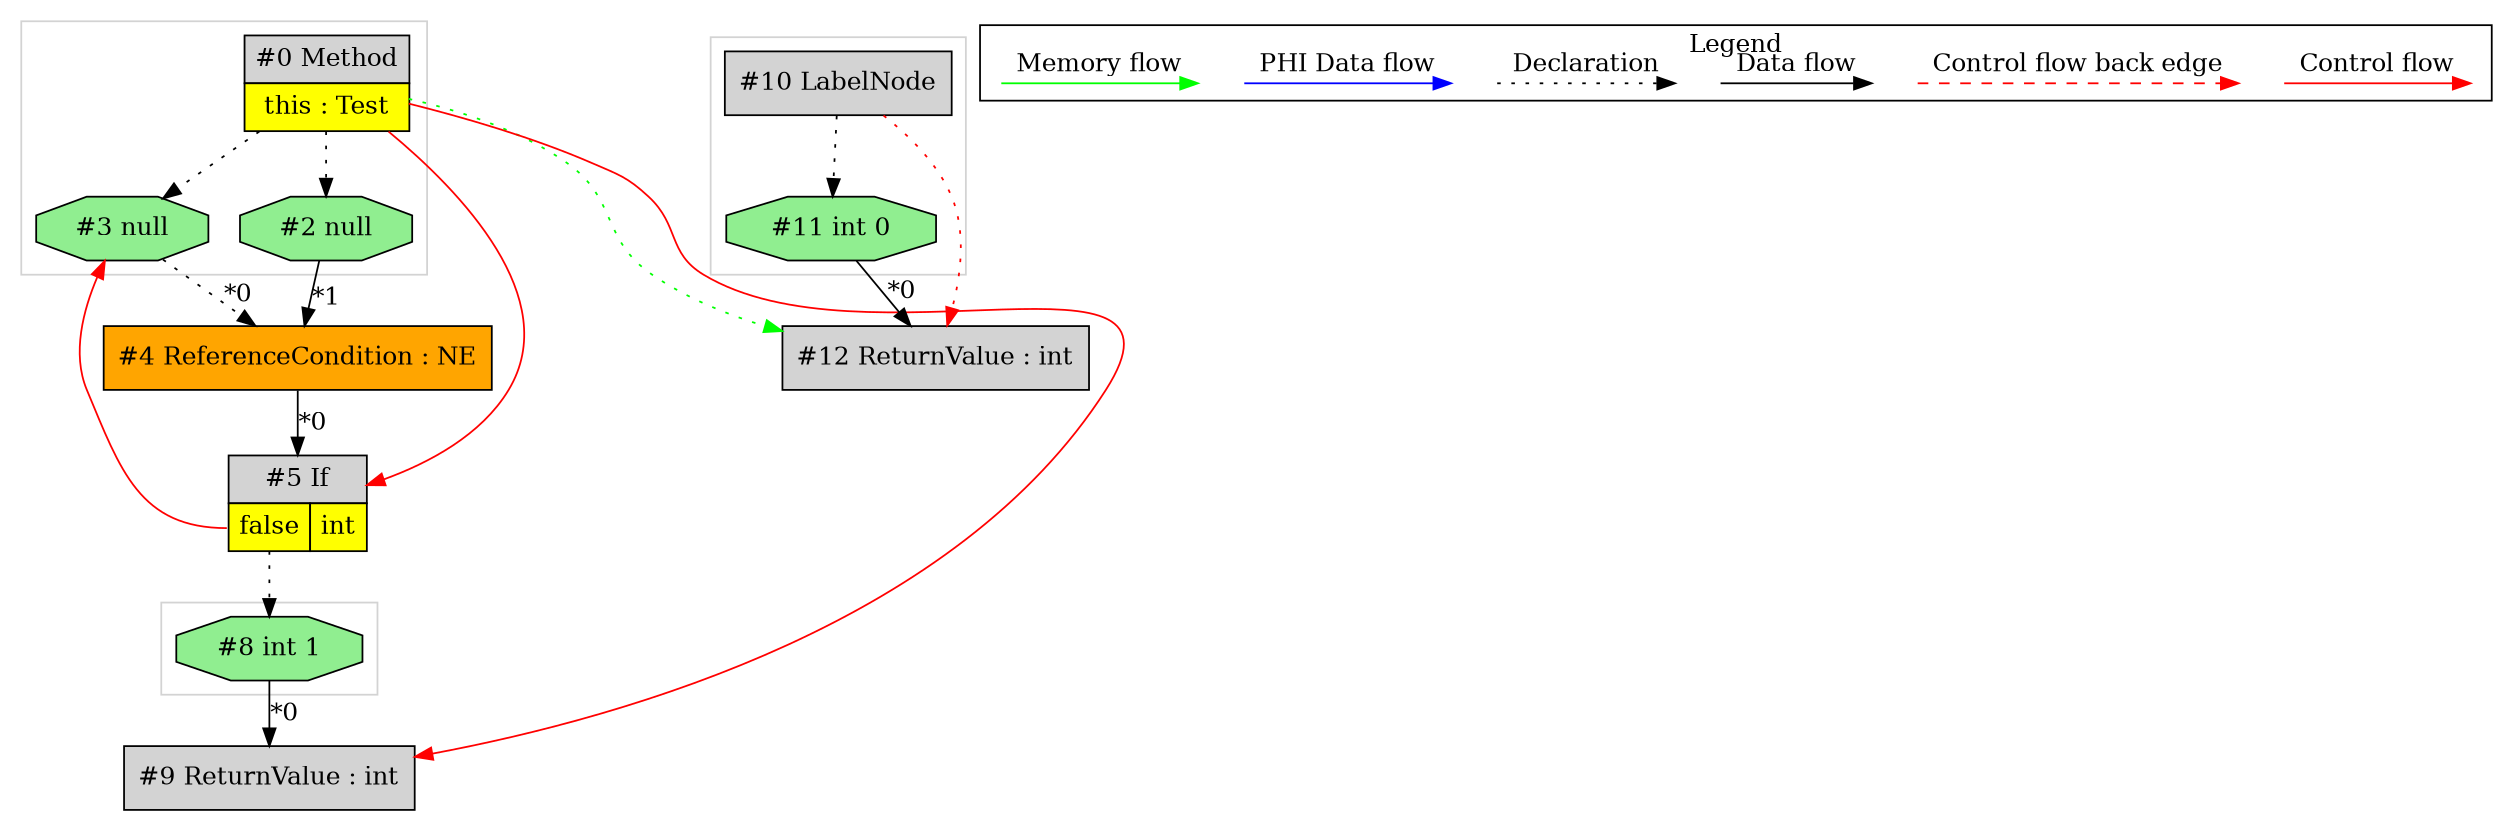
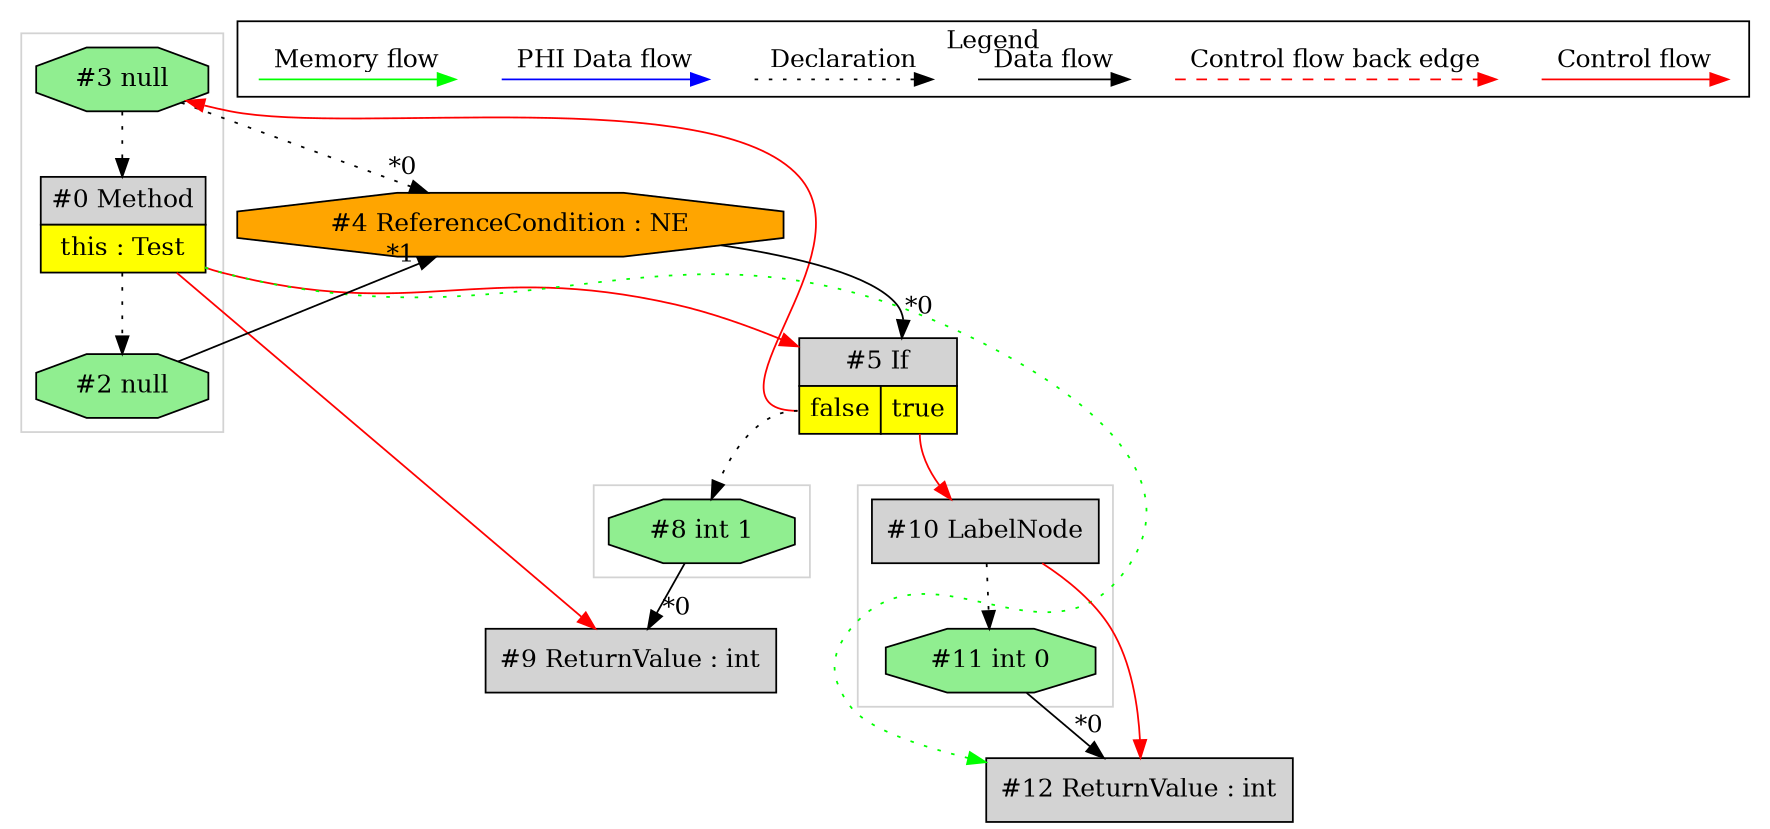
edge "#0 Method" -> "#3 null": reversed
edge "#10 LabelNode" -> "#12 ReturnValue : int": style dotted -> solid
node "#4 ReferenceCondition : NE": shape box -> octagon
edge "#5 If" -> "#10 LabelNode": added
node "#5 If": text "int" -> "true"
